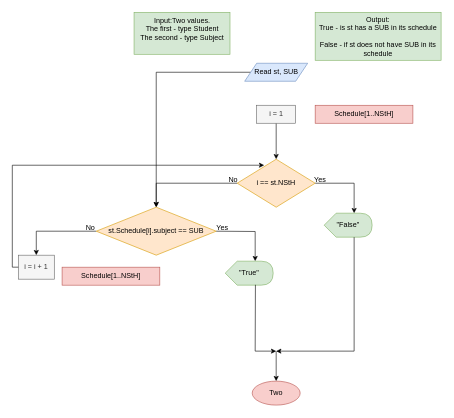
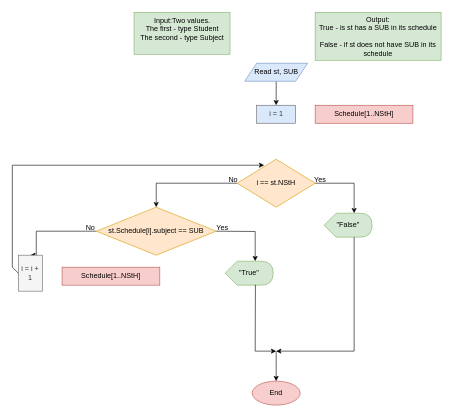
edge "Read st, SUB" -> "st.Schedule[i].subject == SUB": now "Read st, SUB" -> "i = 1"
node "i = 1": fillcolor #f5f5f5 -> #dae8fc
edge "i = 1" -> "i == st.NStH": removed
node "i = i + 1": size 36x24 -> 24x36
node "Two": label "Two" -> "End"
